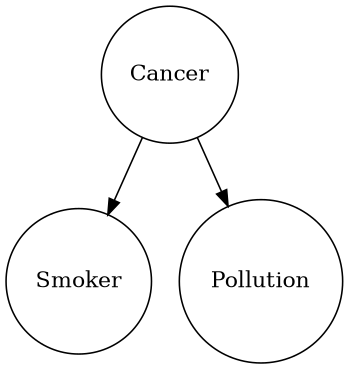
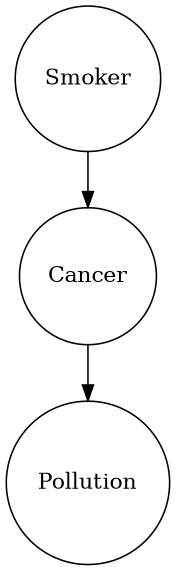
edge "Cancer" -> "Smoker": reversed
